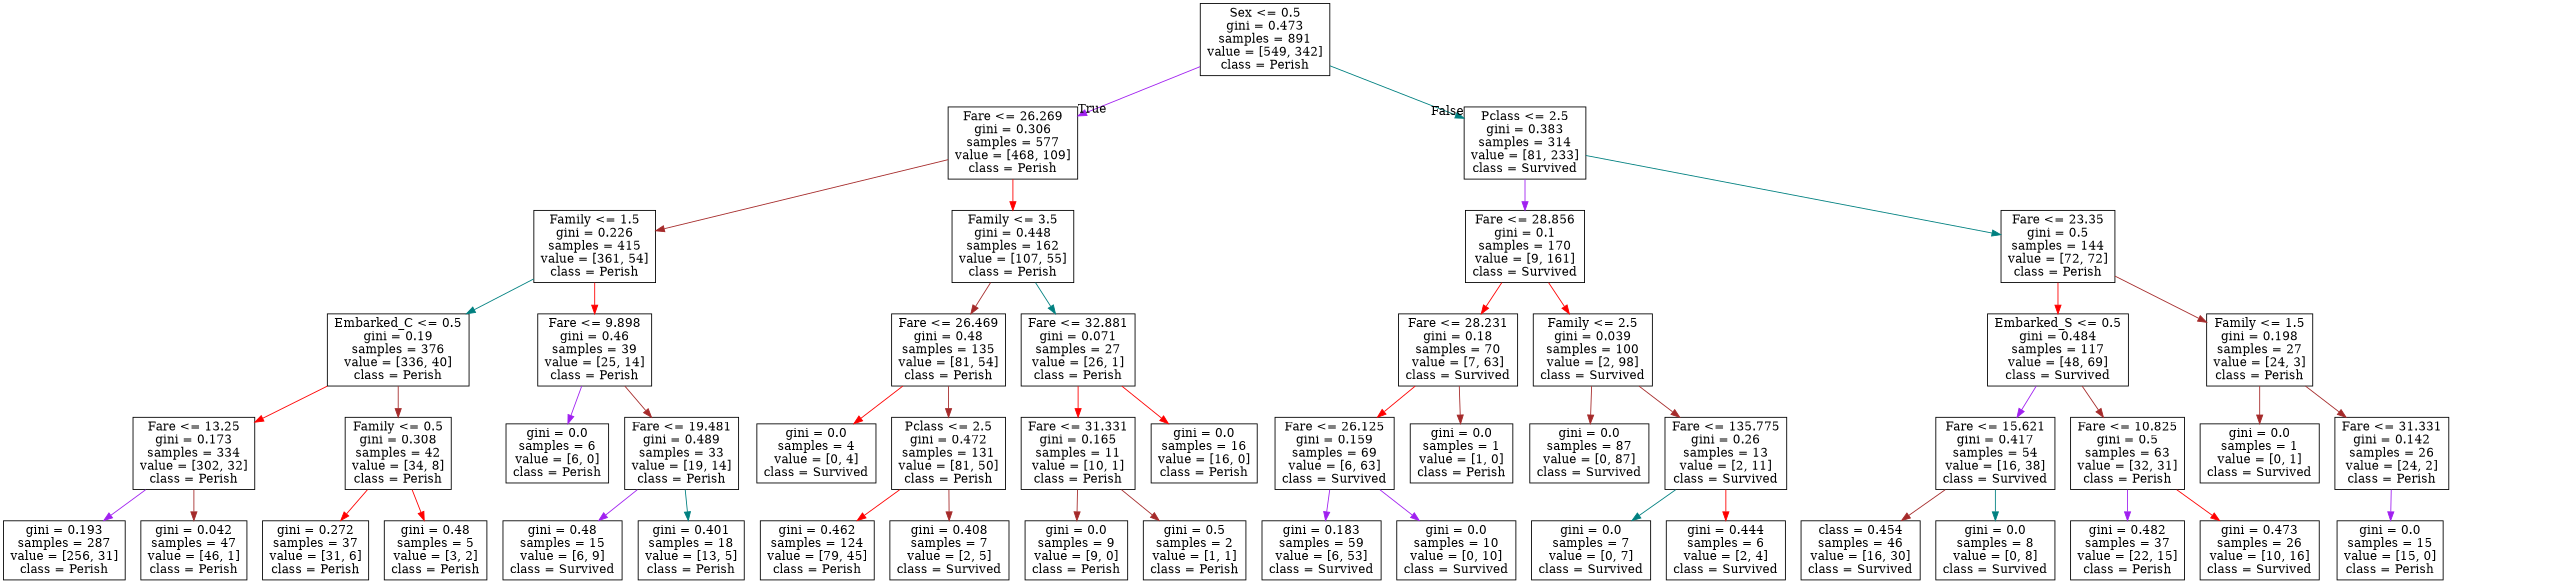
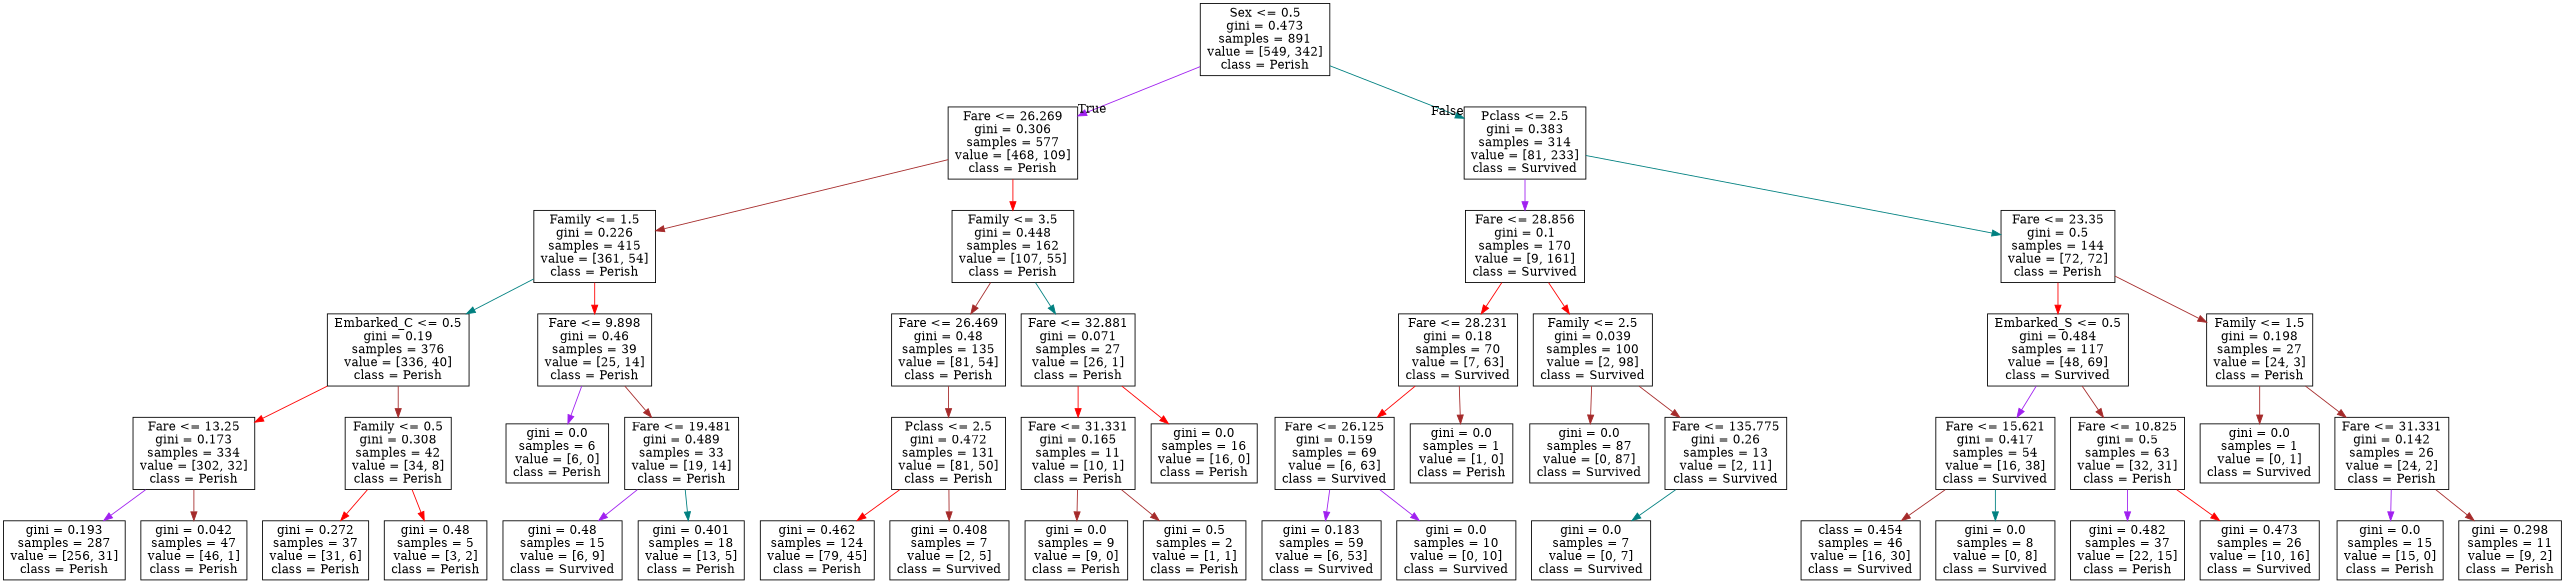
node "gini = 0.0 samples = 4 value = [0, 4] class = Survived": removed
node "gini = 0.444 samples = 6 value = [2, 4] class = Survived": removed
node "gini = 0.298 samples = 11 value = [9, 2] class = Perish": added
